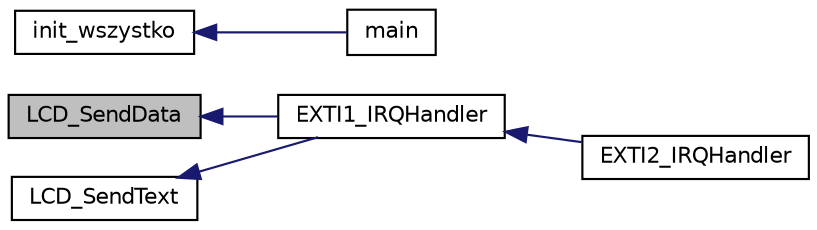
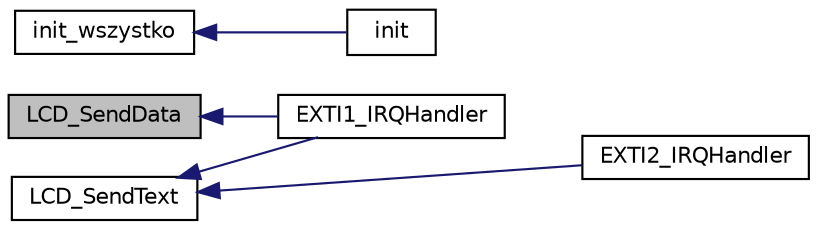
node "main": label "main" -> "init"
edge "EXTI2_IRQHandler" -> "EXTI1_IRQHandler": now "EXTI2_IRQHandler" -> "LCD_SendText"
